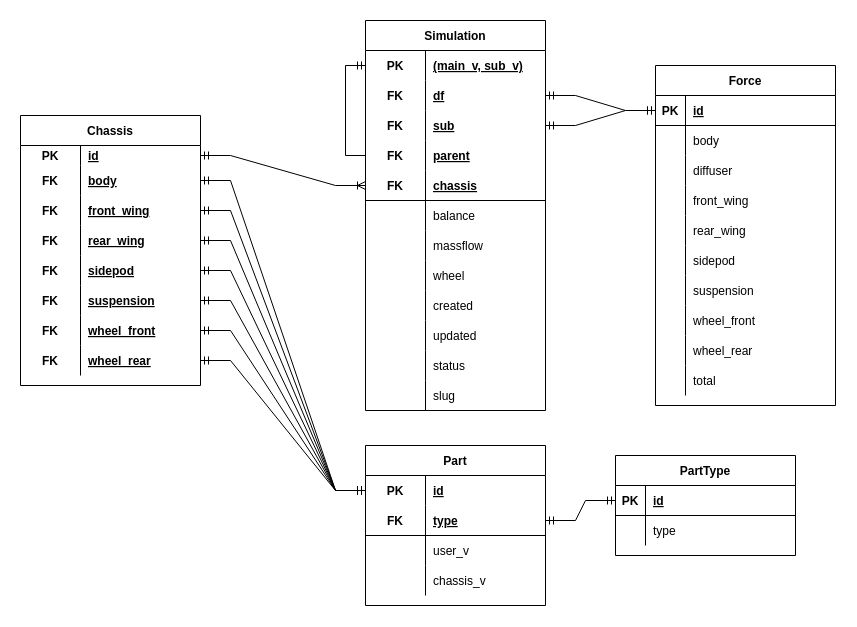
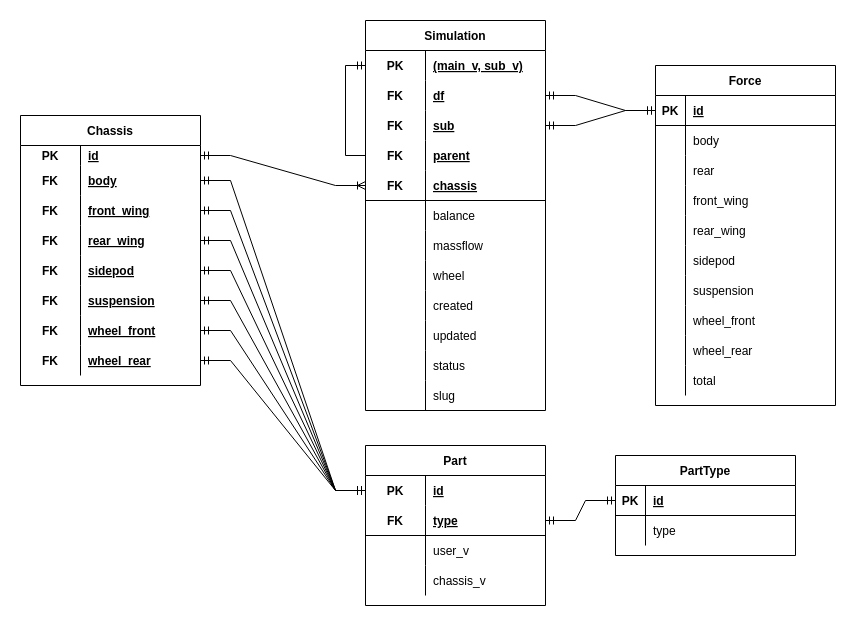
node "diffuser": label "diffuser" -> "rear"
